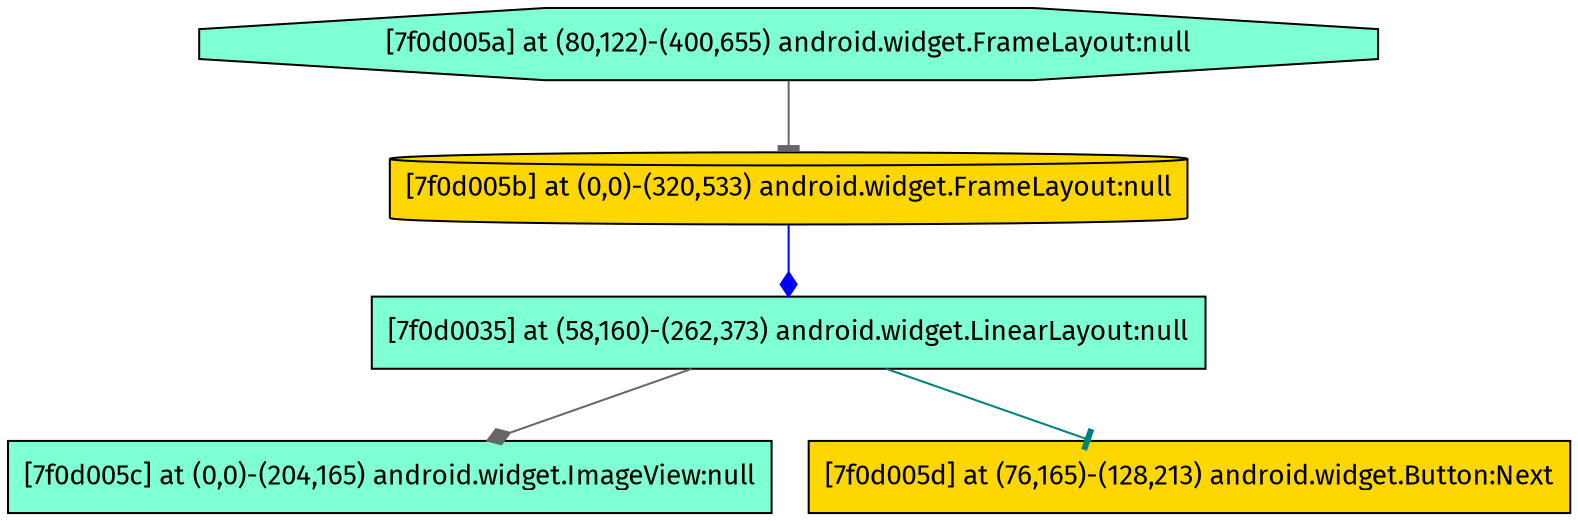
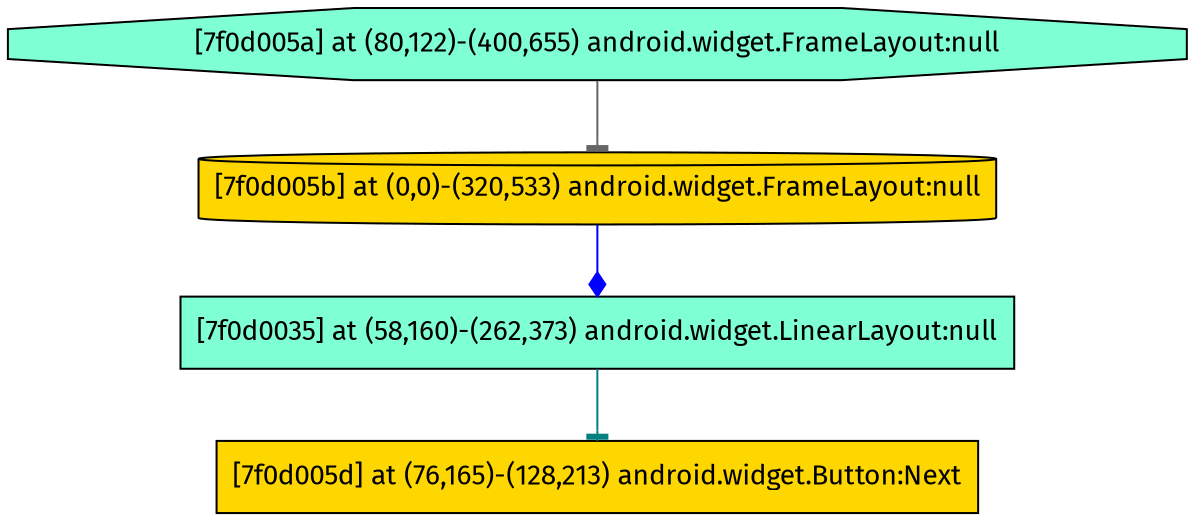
node "[7f0d005c] at (0,0)-(204,165) android.widget.ImageView:null": removed
